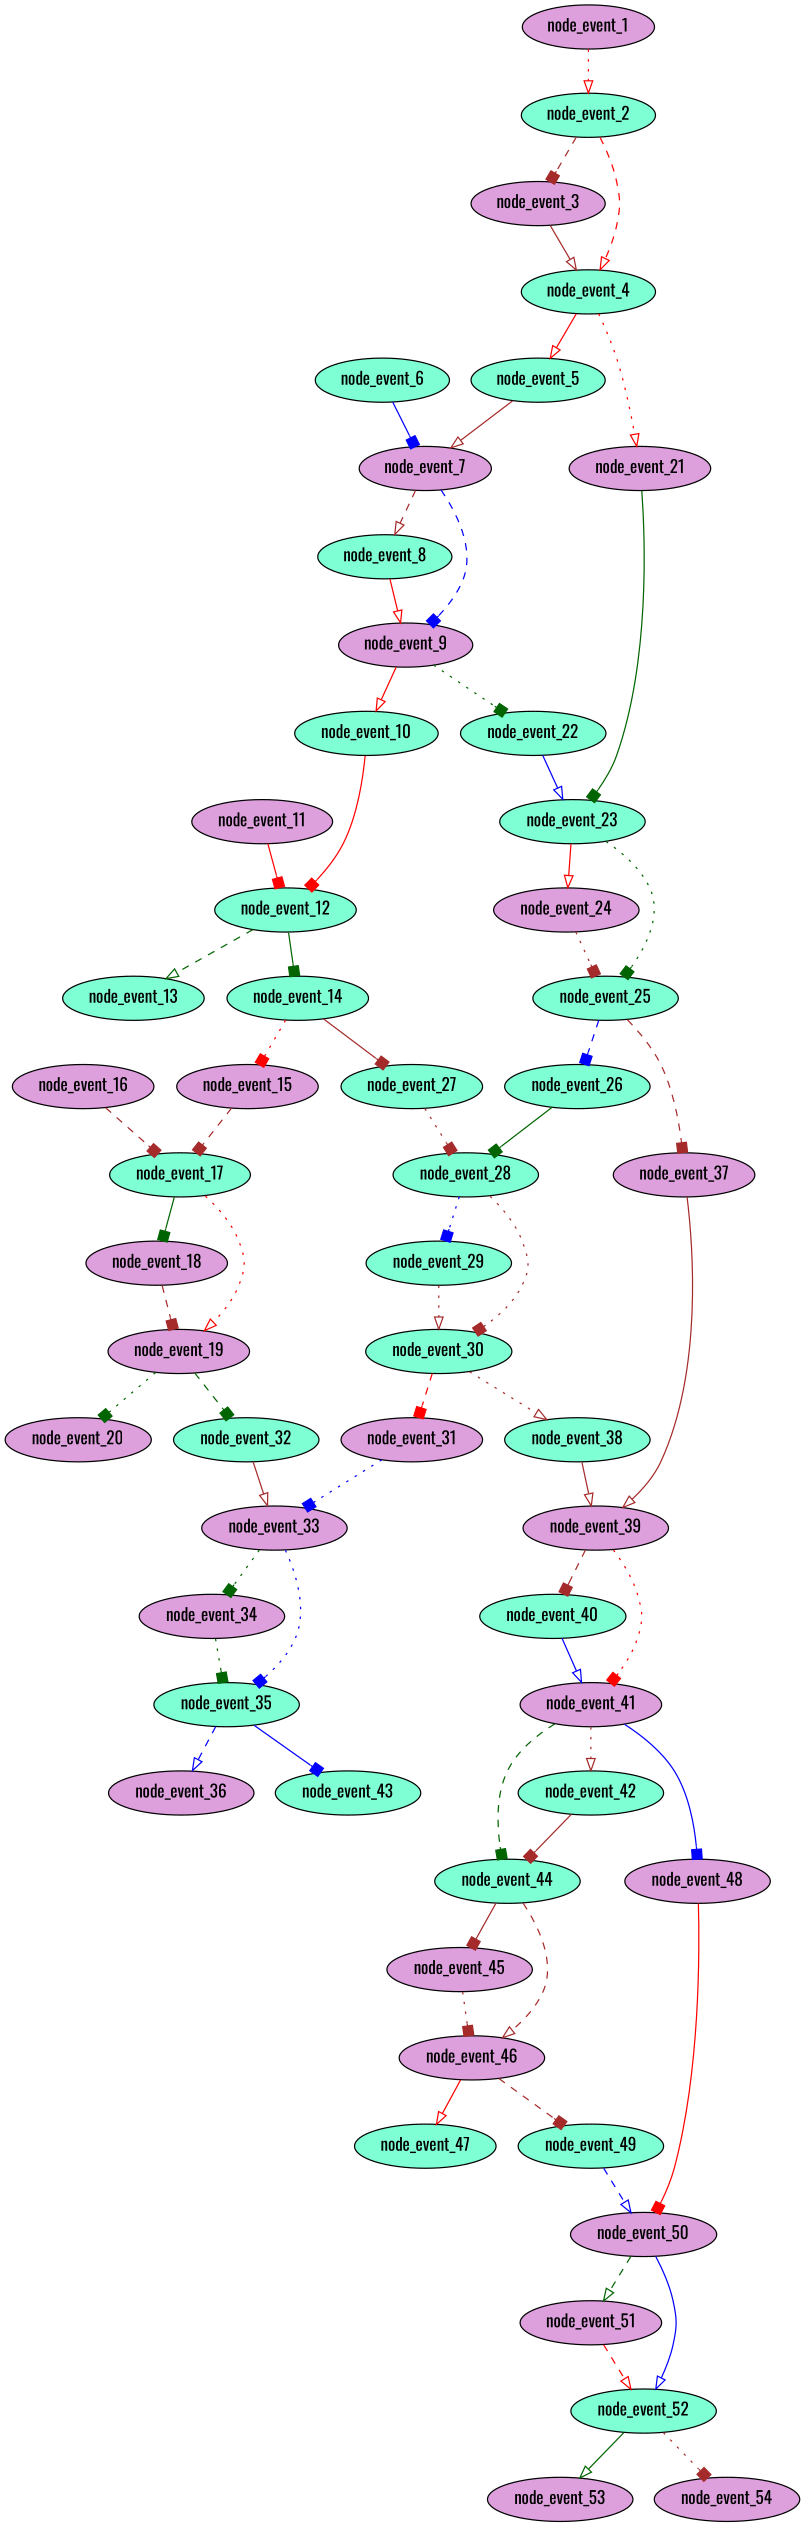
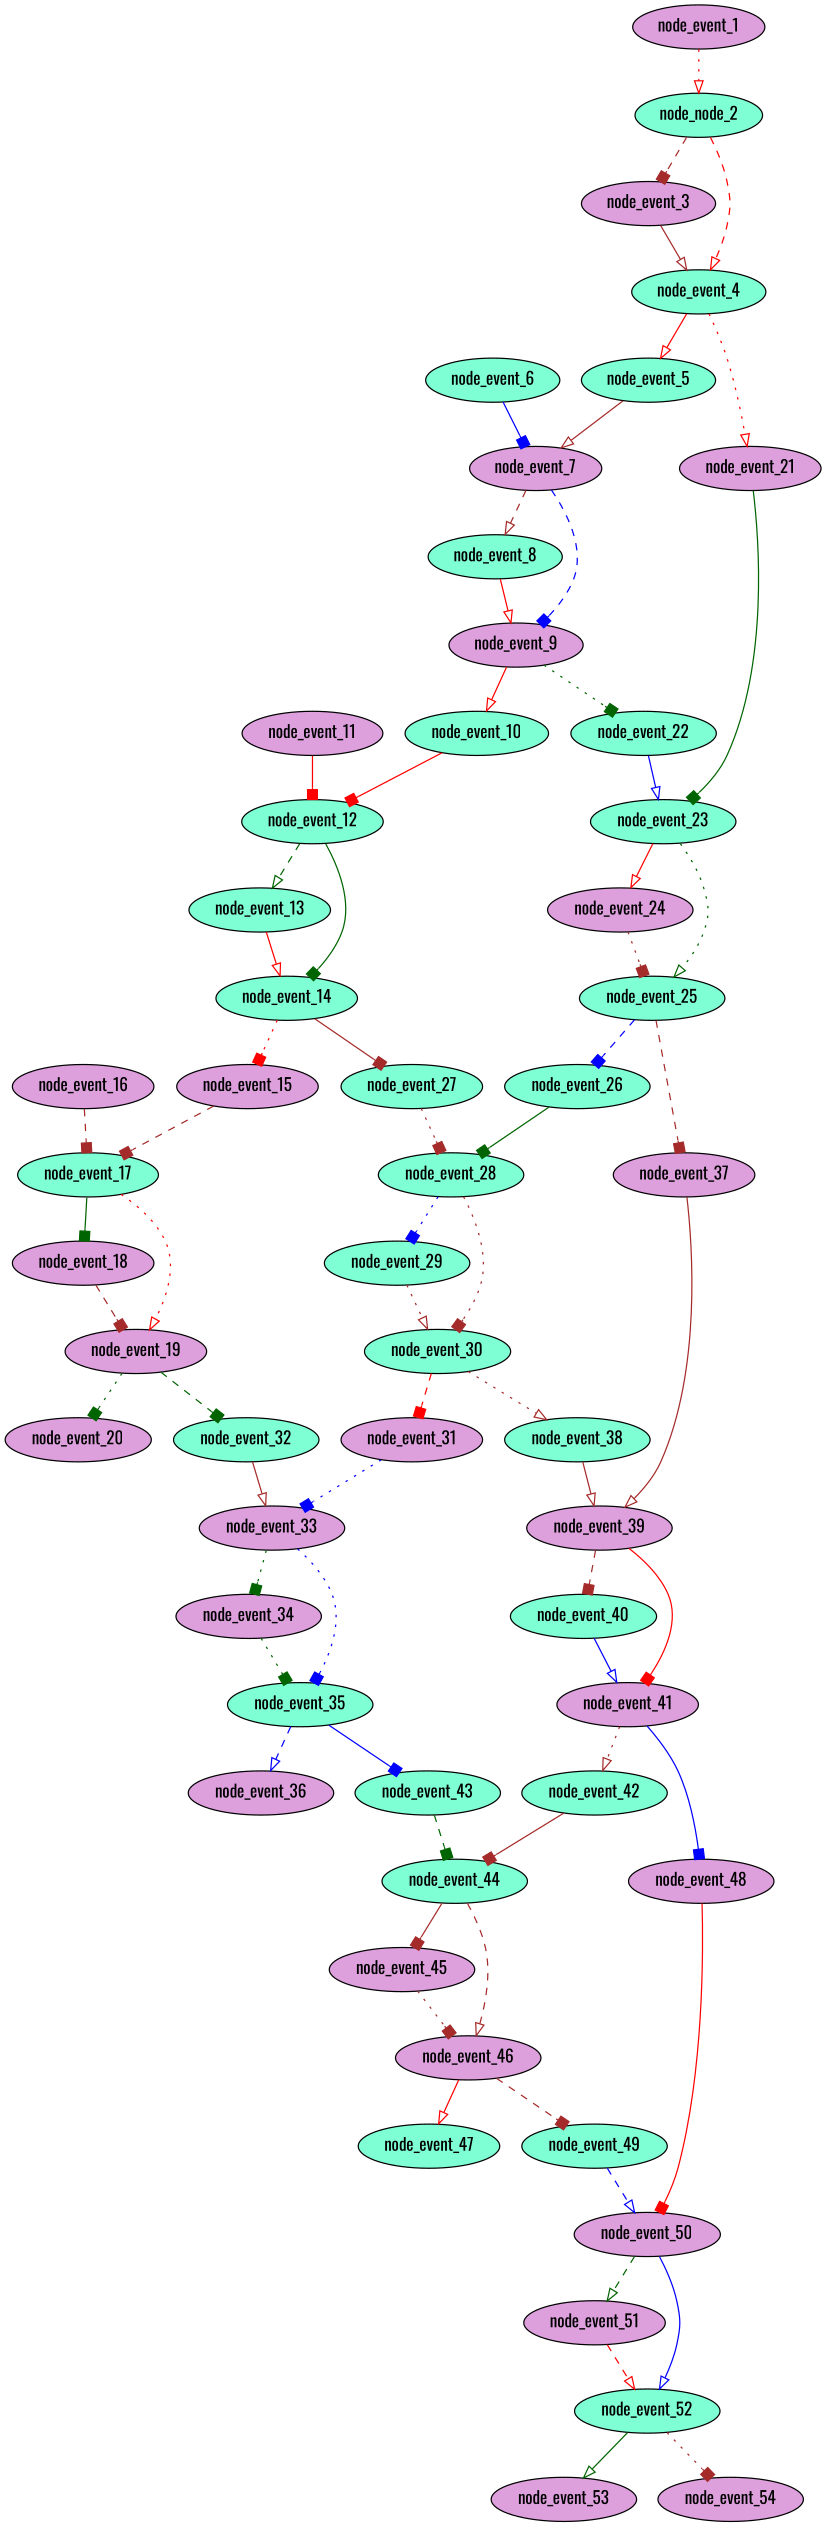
node "node_event_2": label "node_event_2" -> "node_node_2"
edge "node_event_23" -> "node_event_25": arrowhead box -> onormal
edge "node_event_13" -> "node_event_14": added
edge "node_event_39" -> "node_event_41": style dotted -> solid
edge "node_event_41" -> "node_event_44": now "node_event_43" -> "node_event_44"
